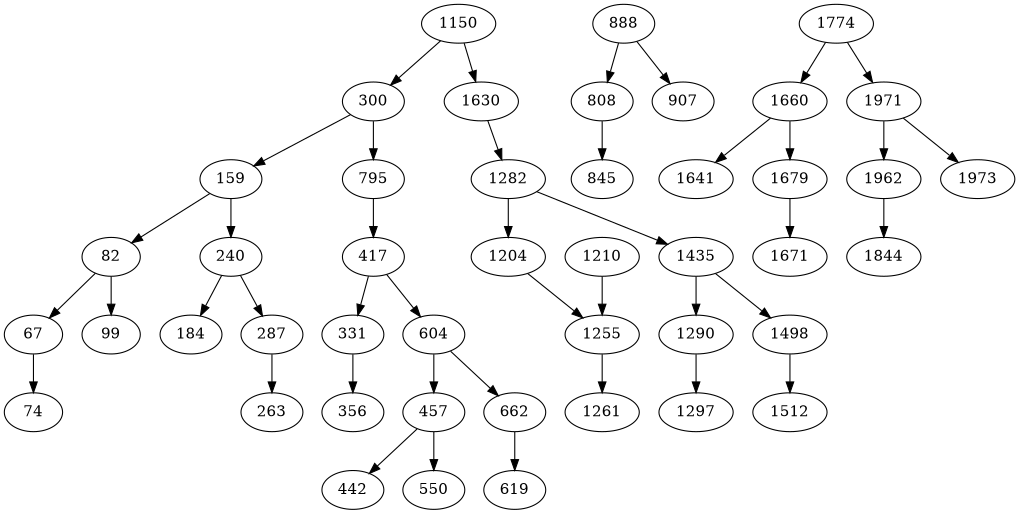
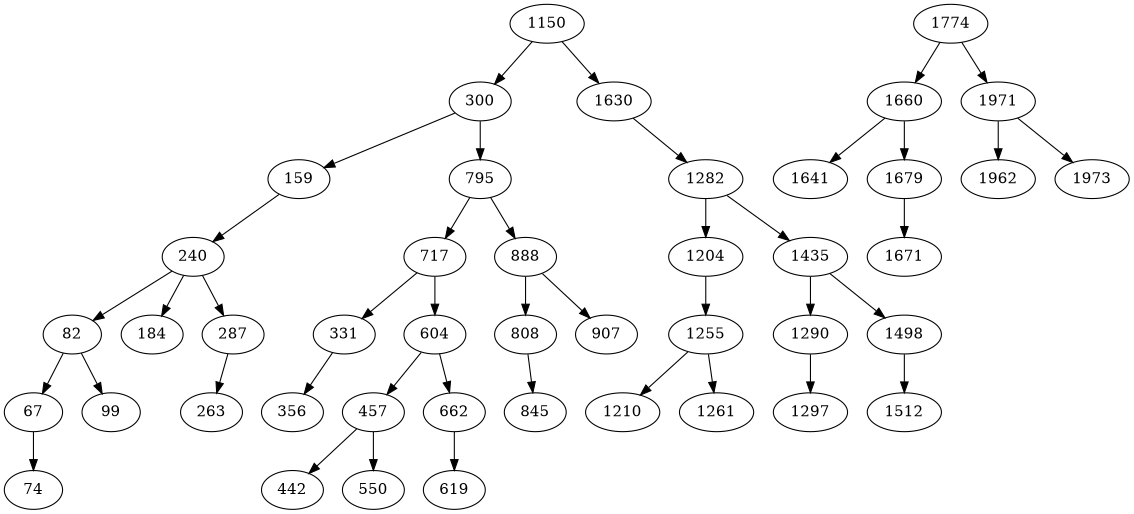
edge "795" -> "888": added
edge "159" -> "82": now "240" -> "82"
node "417": label "417" -> "717"
node "1844": removed
edge "1210" -> "1255": reversed
